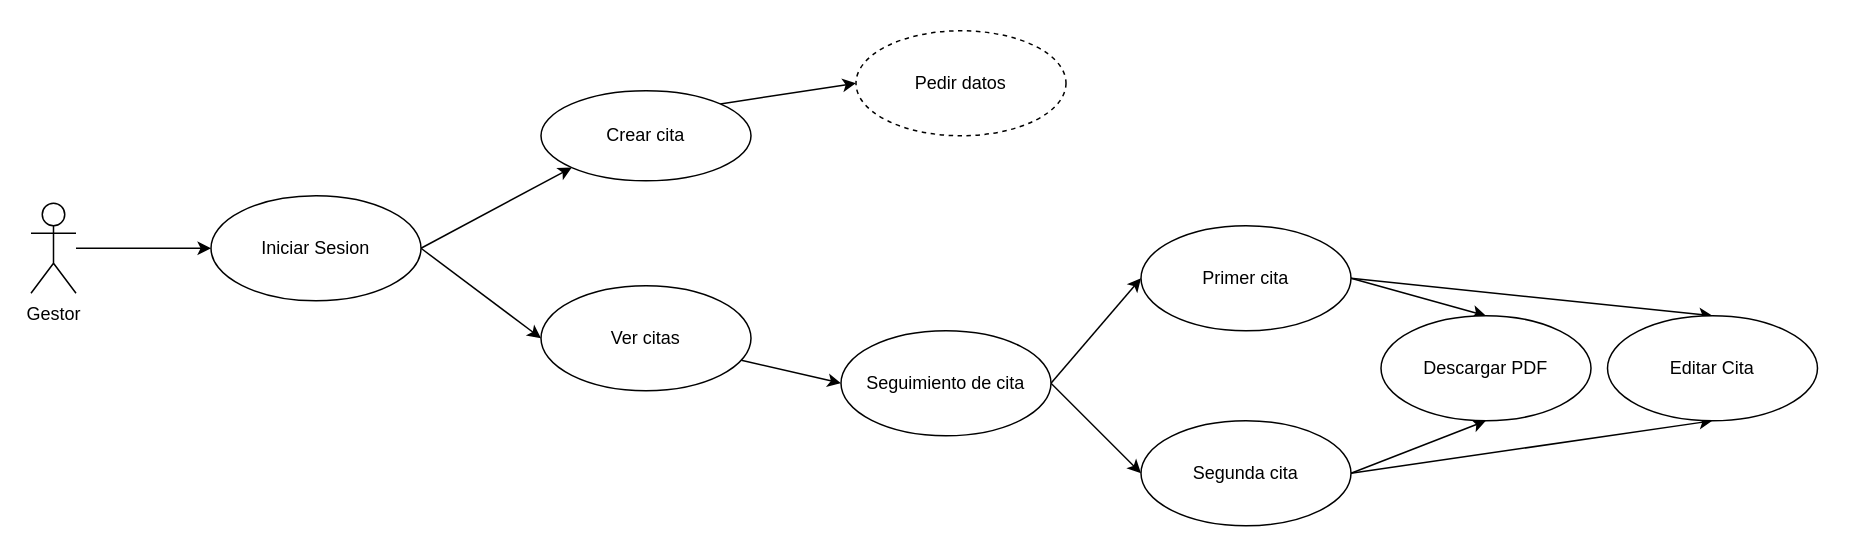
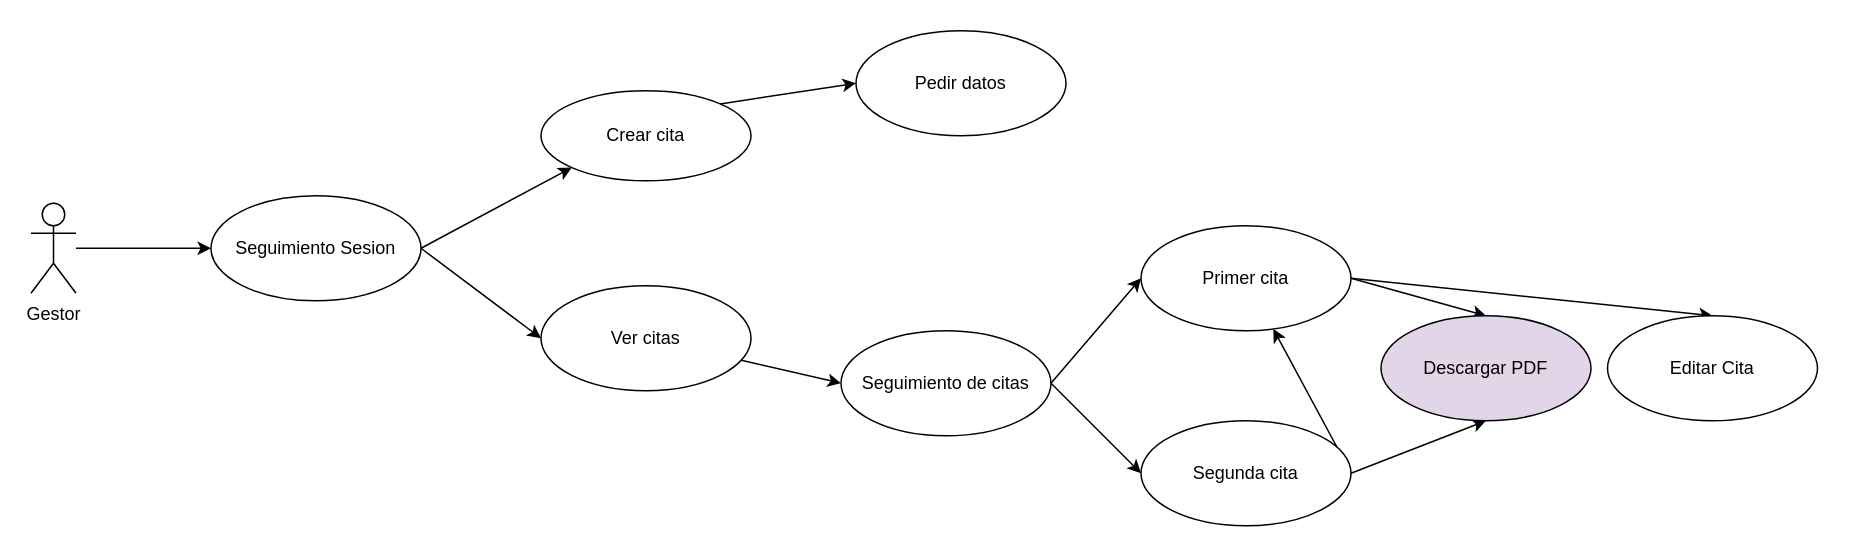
node "Pedir datos": style dashed -> solid
node "Iniciar Sesion": label "Iniciar Sesion" -> "Seguimiento Sesion"
node "Descargar PDF": fillcolor #ffffff -> #e1d5e7
node "Seguimiento de cita": label "Seguimiento de cita" -> "Seguimiento de citas"
edge "Segunda cita" -> "Editar Cita": now "Segunda cita" -> "Primer cita"
